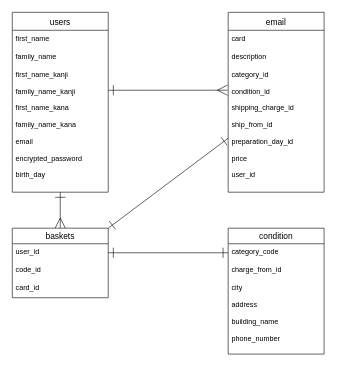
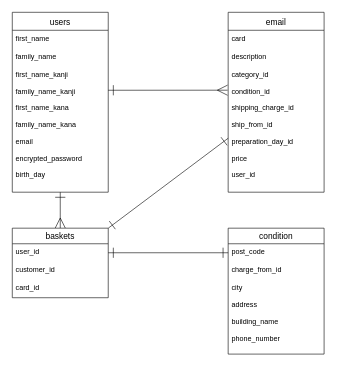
node "category_code": label "category_code" -> "post_code"
node "code_id": label "code_id" -> "customer_id"
